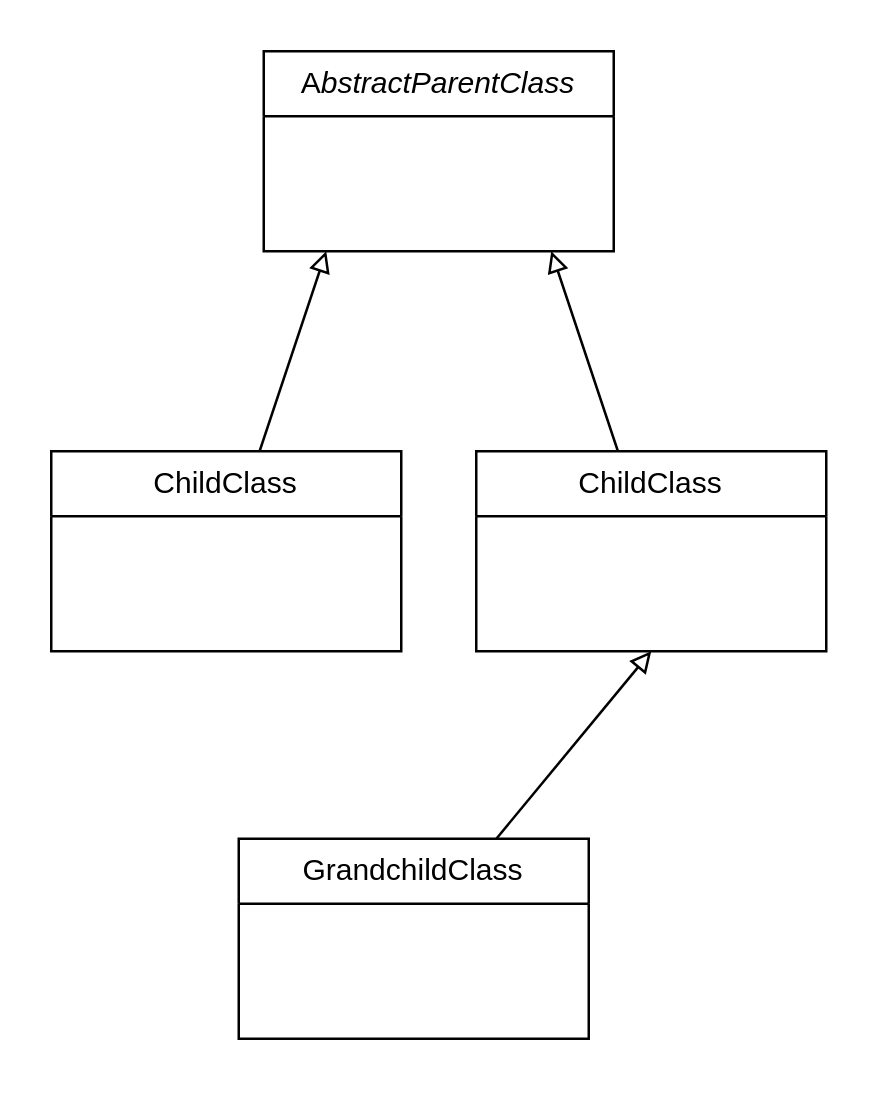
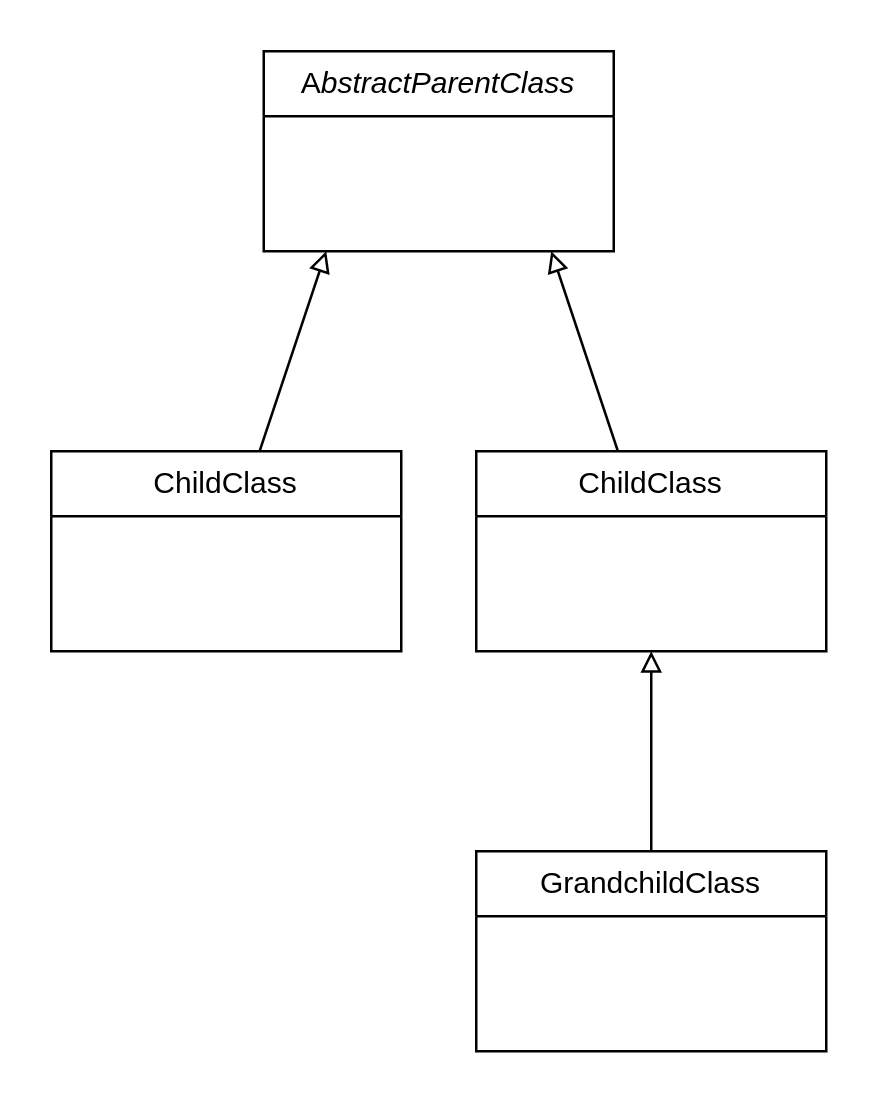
node "GrandchildClass": moved (414, 939) -> (651, 951)
